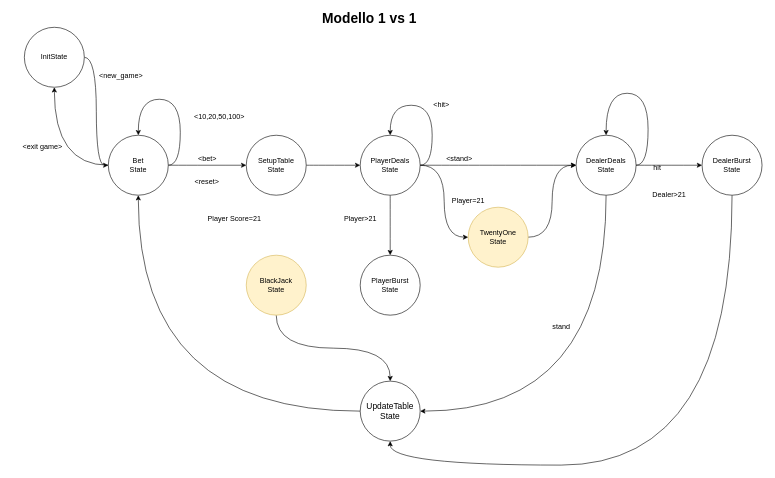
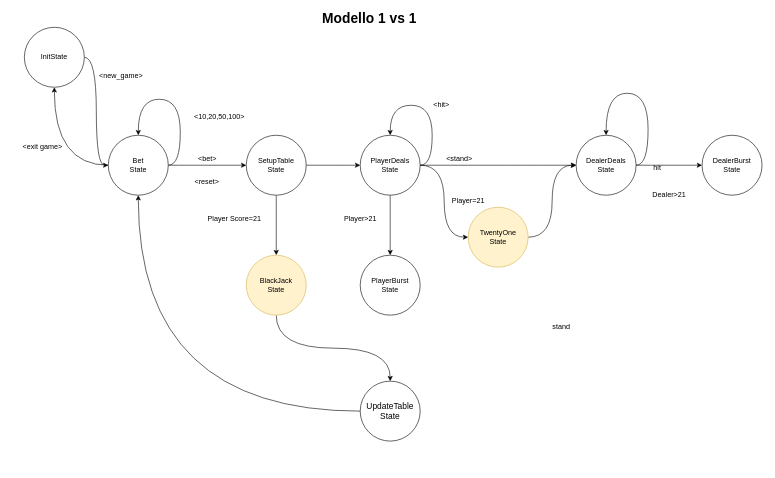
edge "SetupTable State" -> "BlackJack State": added
edge "DealerDeals State" -> "UpdateTable State": removed
edge "DealerBurst State" -> "UpdateTable State": removed
